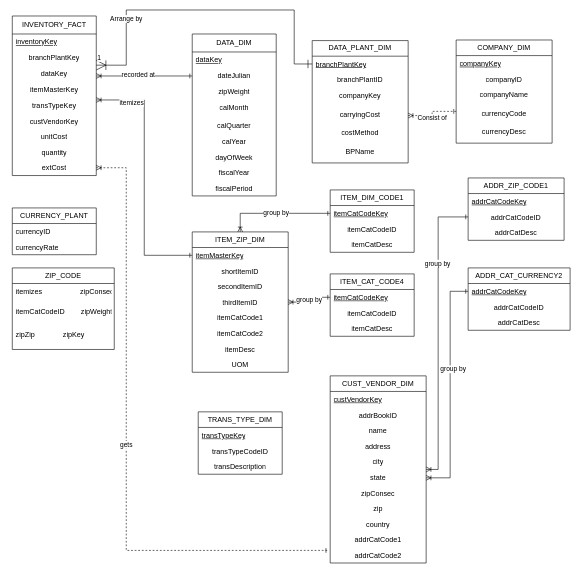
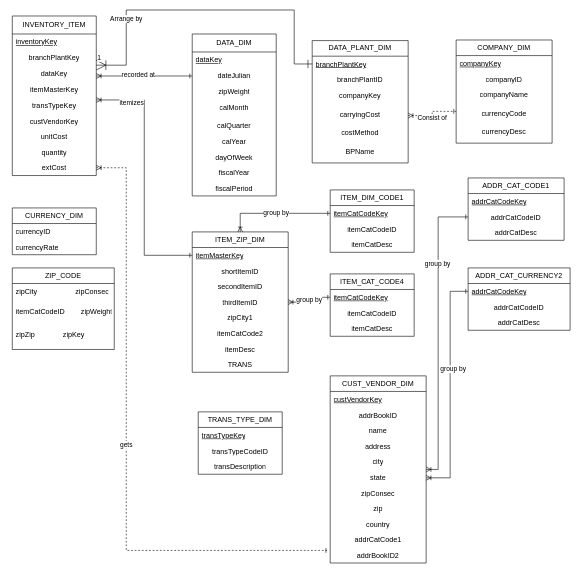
node "INVENTORY_FACT": label "INVENTORY_FACT" -> "INVENTORY_ITEM"
node "ADDR_ZIP_CODE1": label "ADDR_ZIP_CODE1" -> "ADDR_CAT_CODE1"
node "CURRENCY_PLANT": label "CURRENCY_PLANT" -> "CURRENCY_DIM"
node "itemizes zipConsec": label "itemizes zipConsec" -> "zipCity zipConsec"
node "itemCatCode1": label "itemCatCode1" -> "zipCity1"
node "UOM": label "UOM" -> "TRANS"
node "addrCatCode2": label "addrCatCode2" -> "addrBookID2"
